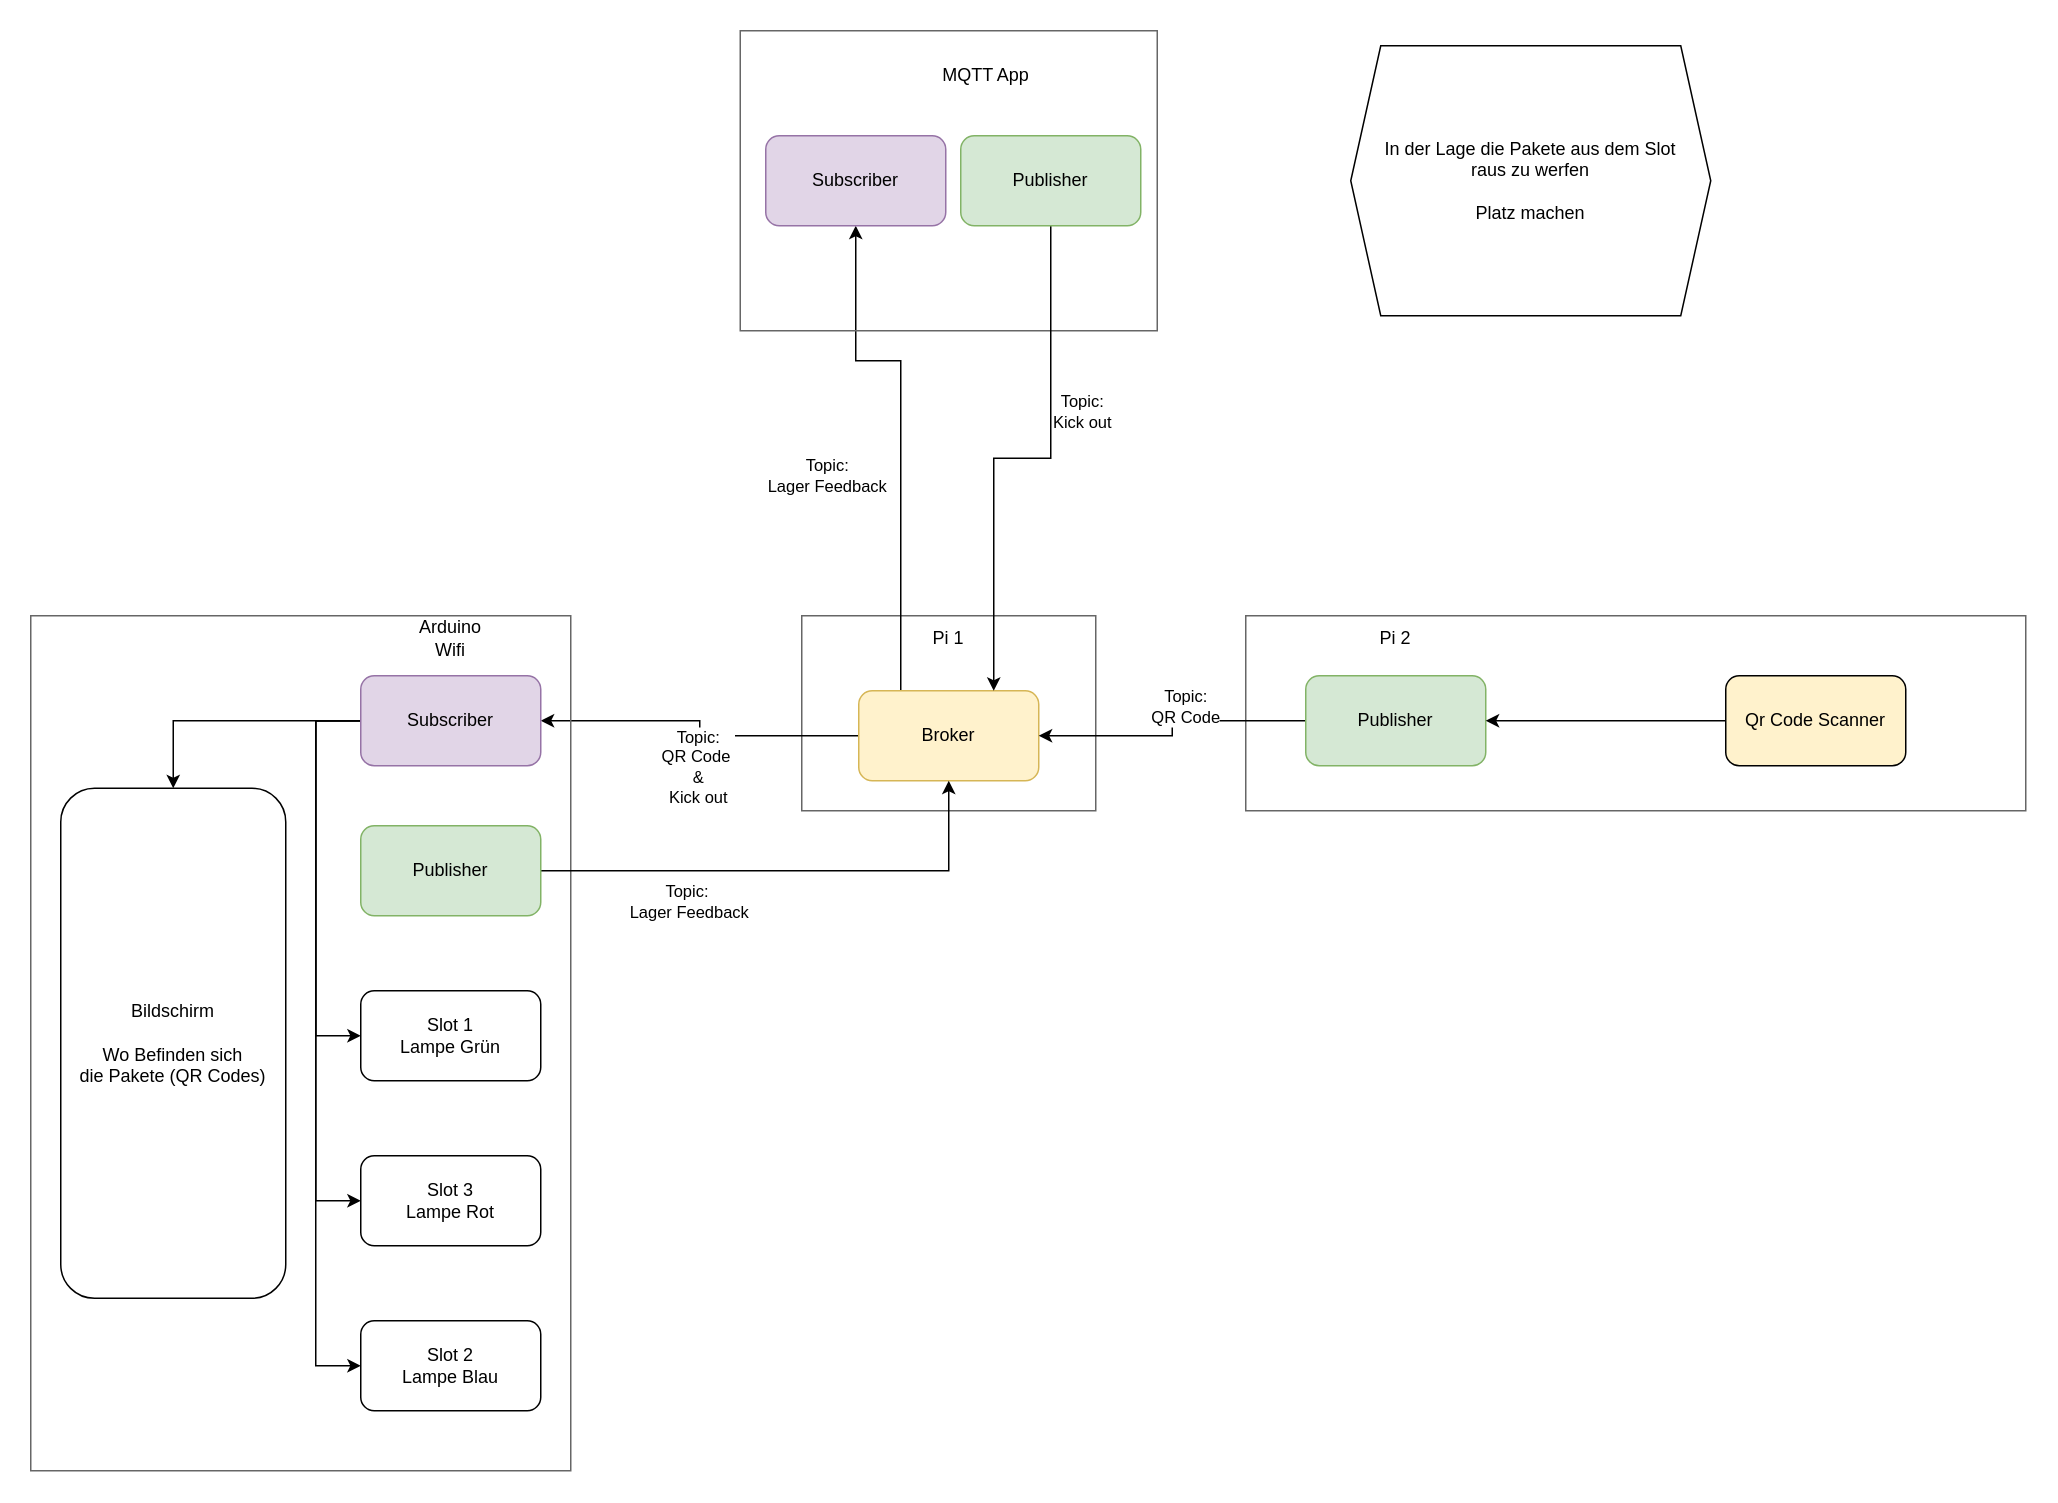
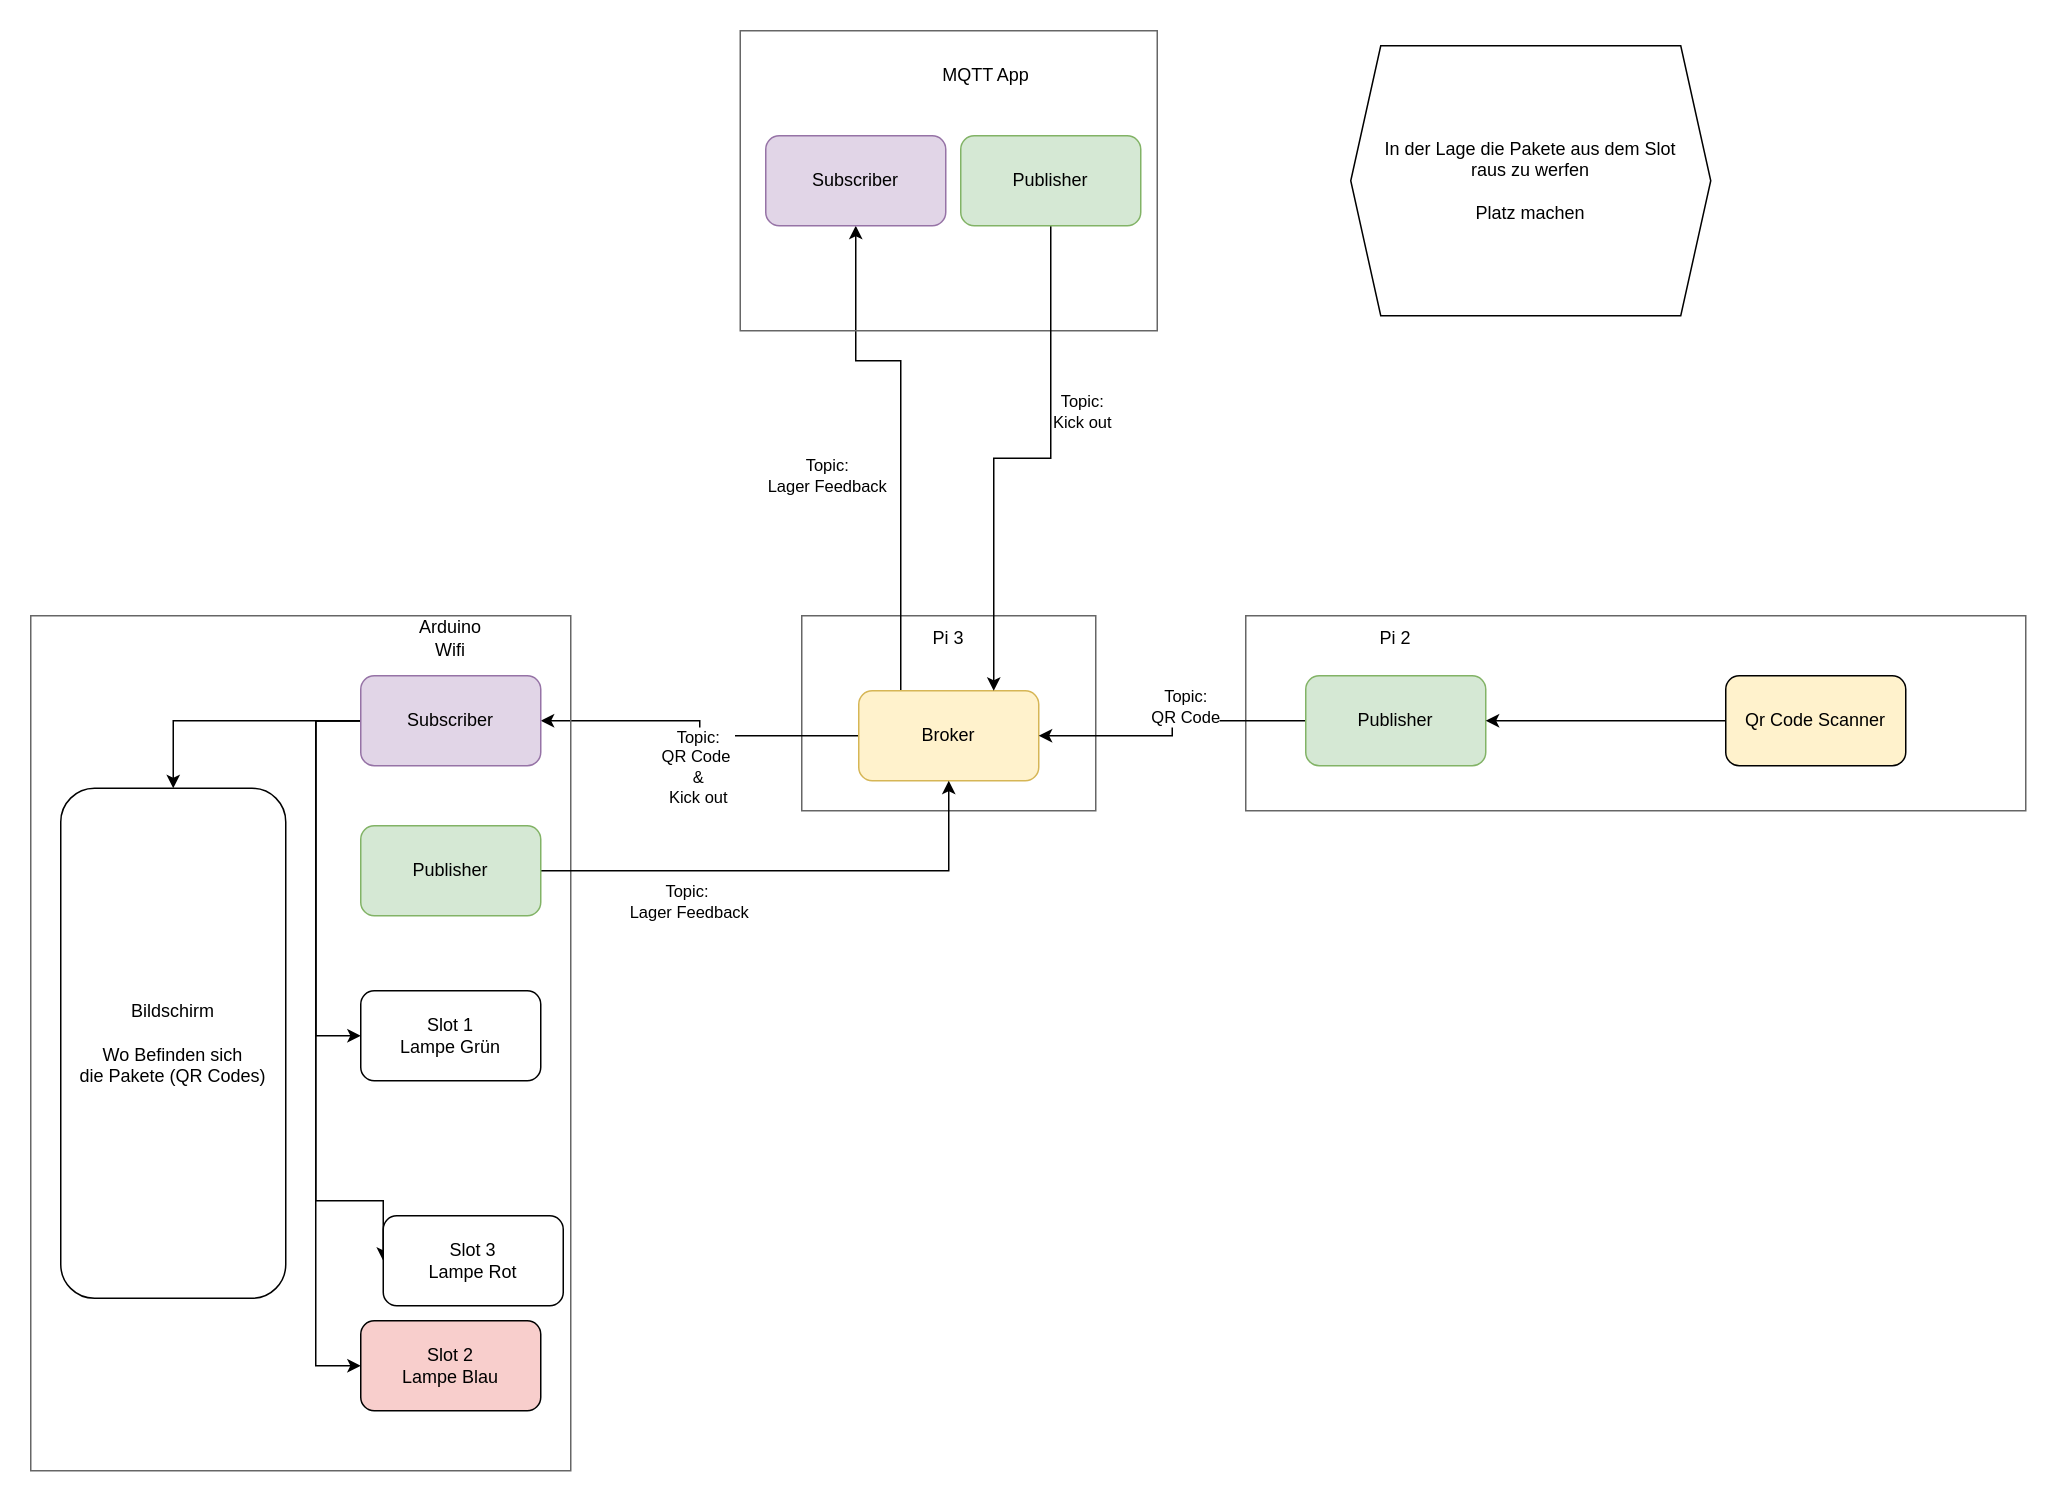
node "Pi 1": label "Pi 1" -> "Pi 3"
node "Slot 3 Lampe Rot": moved (451, 1201) -> (473, 1261)
node "Slot 2 Lampe Blau": fillcolor #ffffff -> #f8cecc
